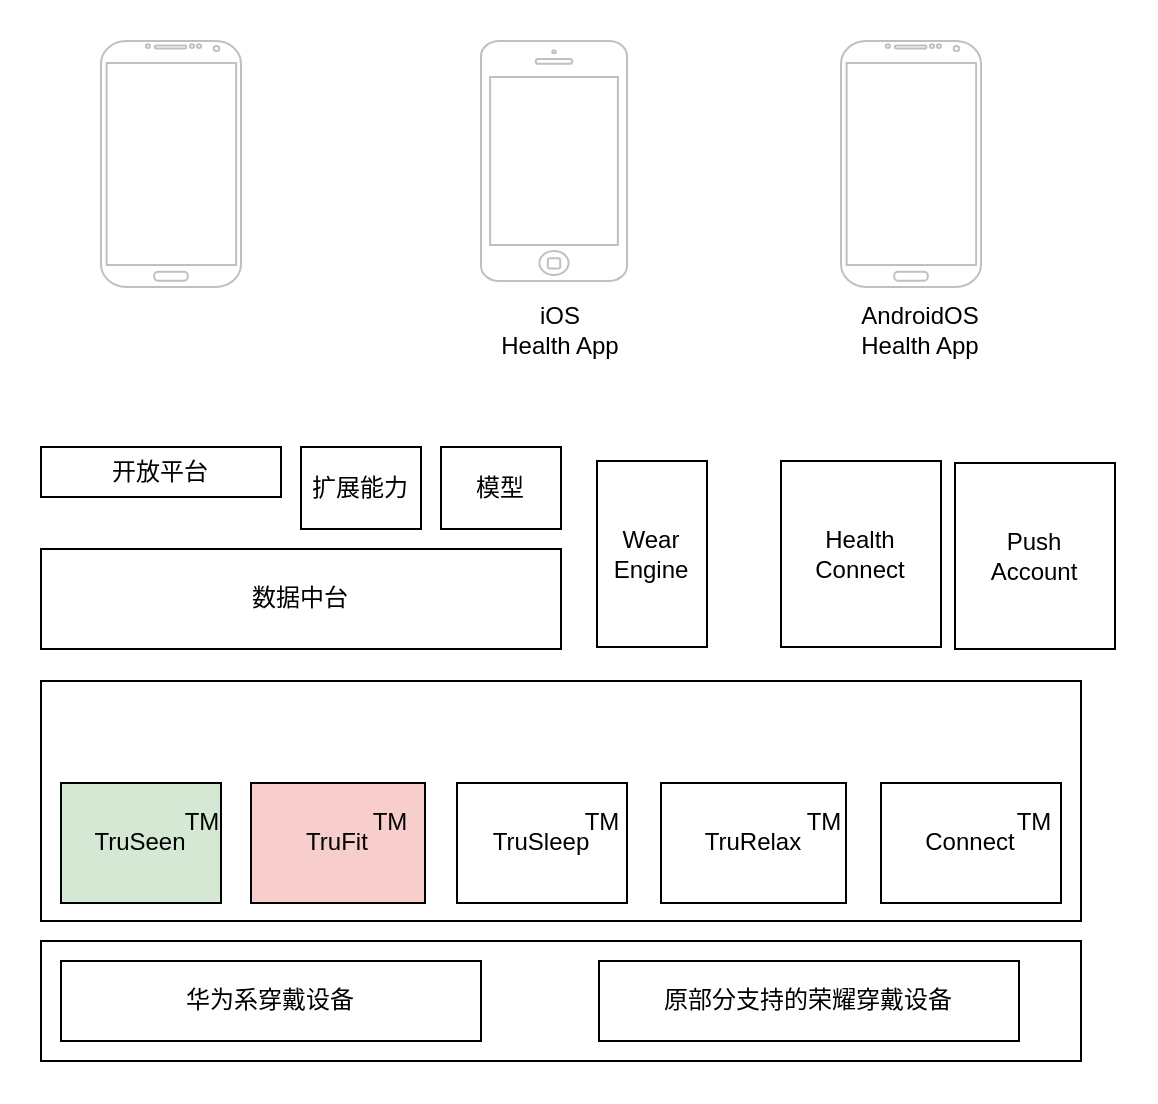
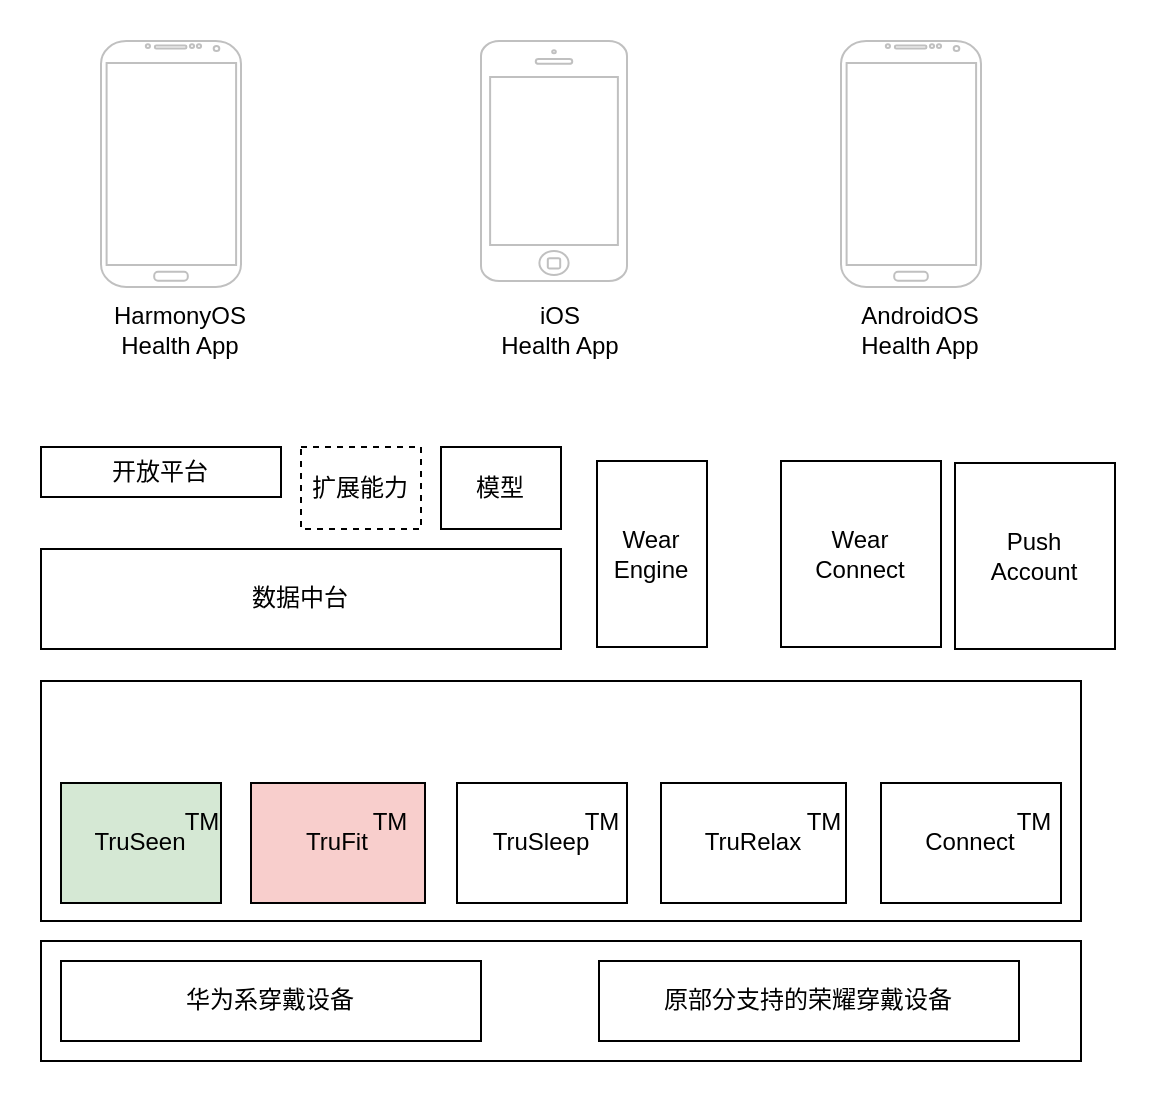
node "HarmonyOS Health App": added
node "扩展能力": style solid -> dashed
node "Health Connect": label "Health Connect" -> "Wear Connect"
